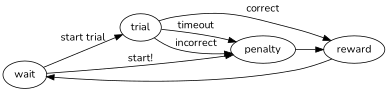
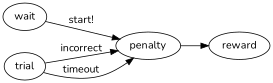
edge "trial" -> "reward": removed, label "correct"
edge "wait" -> "trial": removed, label "start trial"
edge "reward" -> "wait": removed
